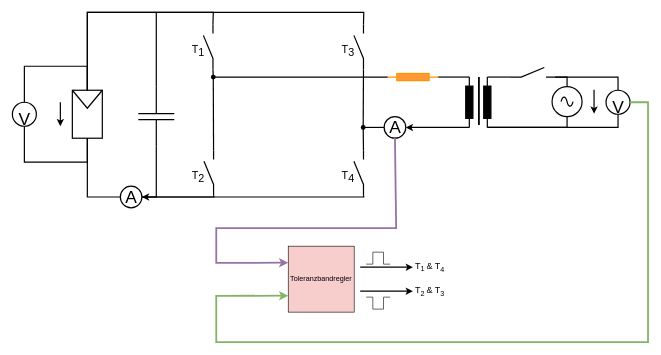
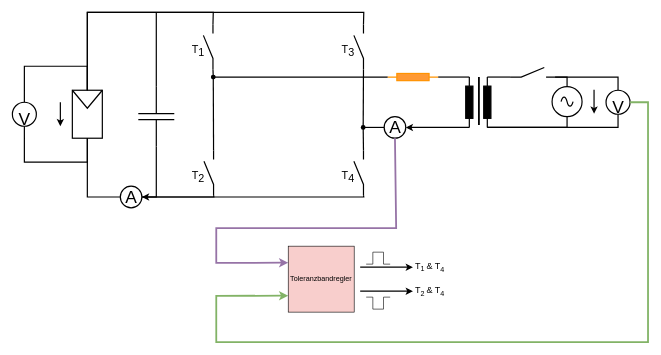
node "T2 & T3": label "T2 & T3" -> "T2 & T4"
